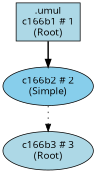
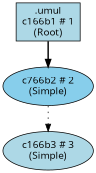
node "c166b2 # 2 (Simple)": label "c166b2 # 2 (Simple)" -> "c766b2 # 2 (Simple)"
node "c166b3 # 3 (Root)": label "c166b3 # 3 (Root)" -> "c166b3 # 3 (Simple)"
